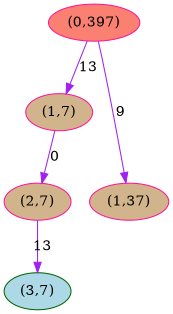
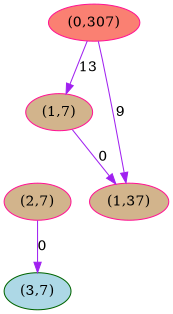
node "(0,397)": label "(0,397)" -> "(0,307)"
edge "(1,7)" -> "(2,7)": now "(1,7)" -> "(1,37)"
edge "(2,7)" -> "(3,7)": label "13" -> "0"
